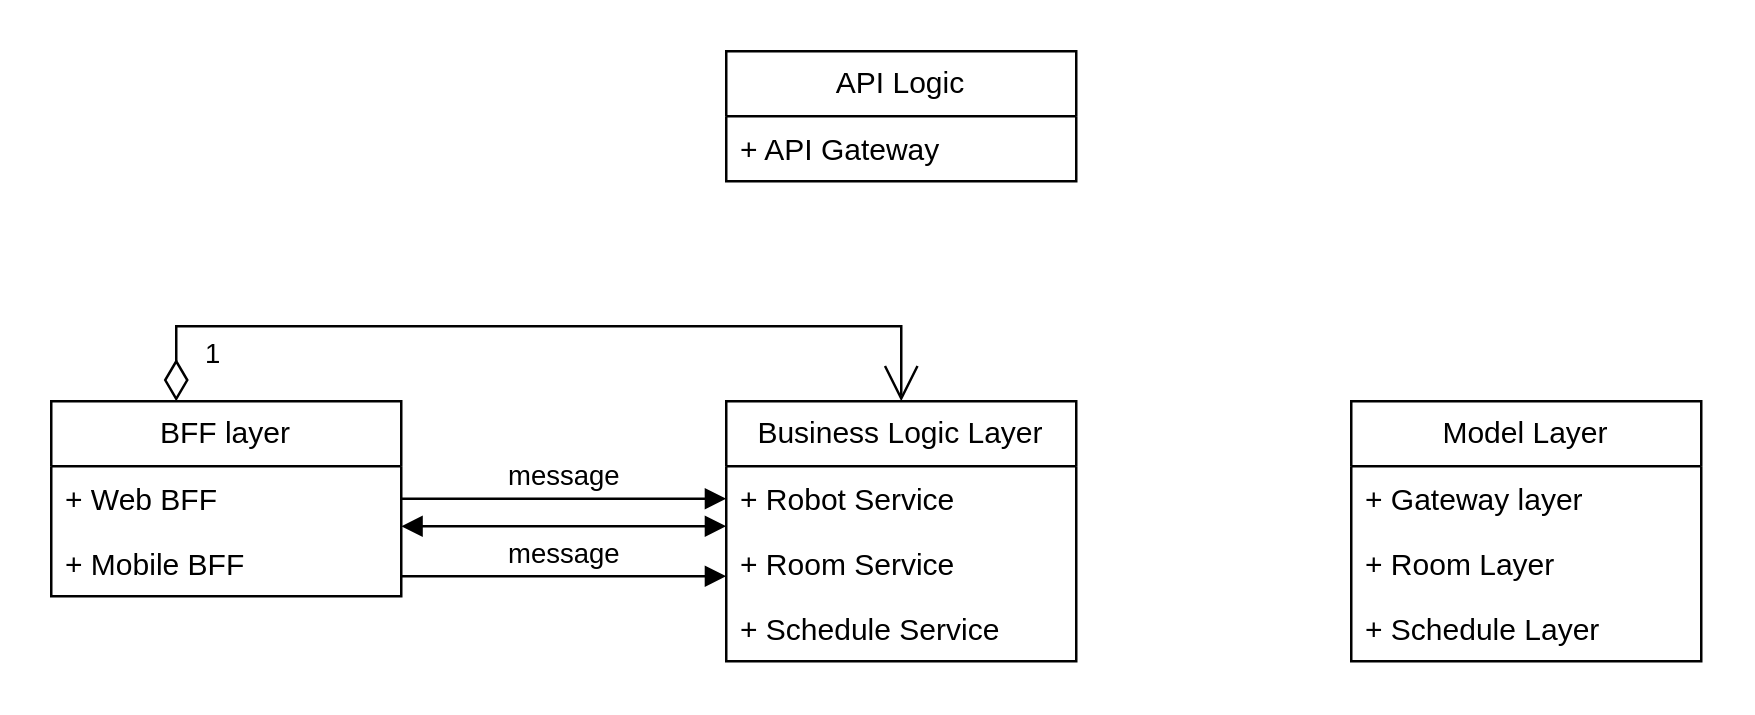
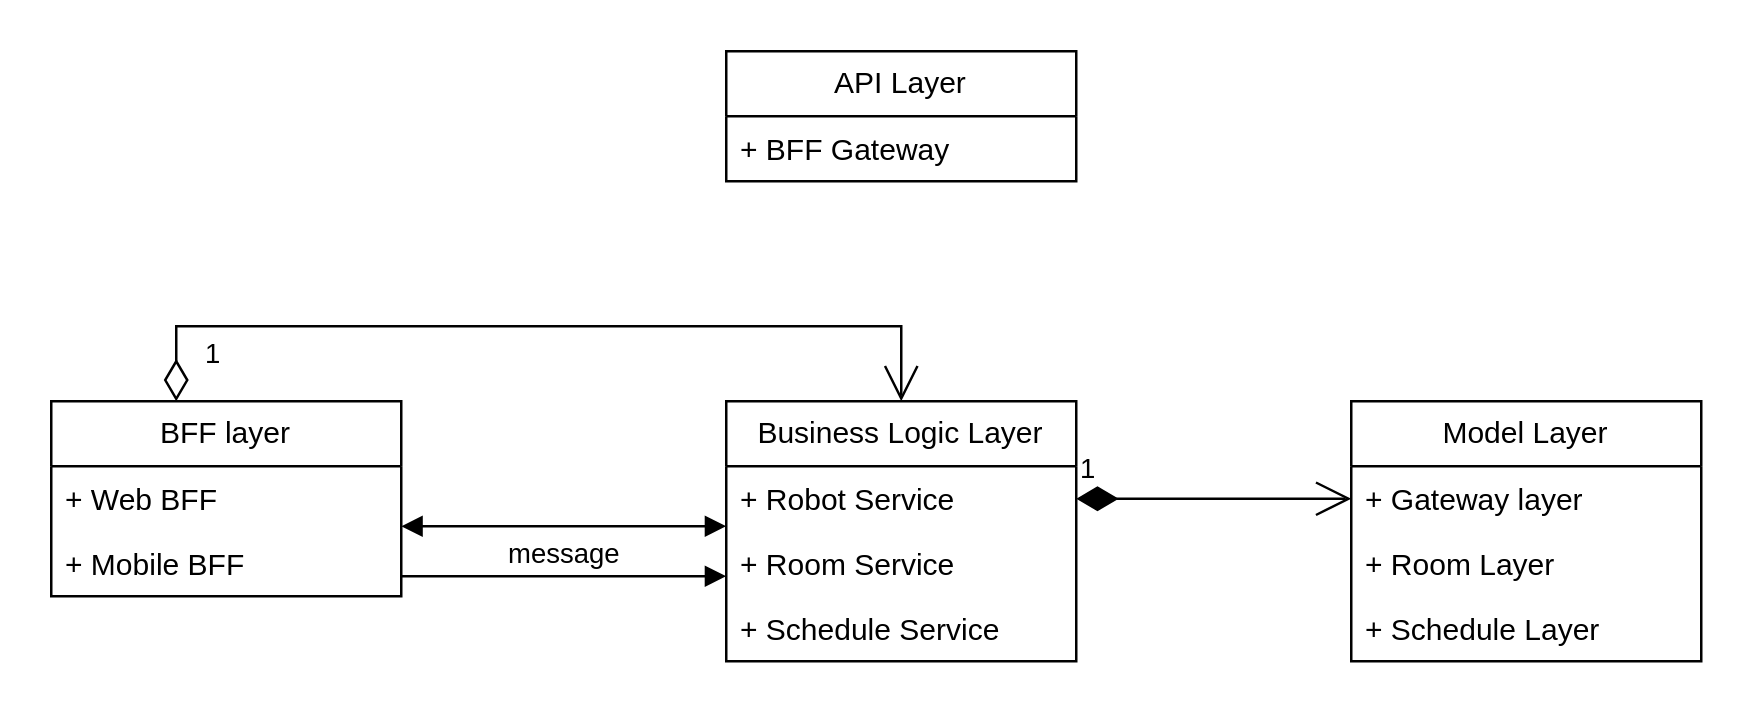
node "API Logic": label "API Logic" -> "API Layer"
node "+ API Gateway": label "+ API Gateway" -> "+ BFF Gateway"
edge "+ Web BFF" -> "+ Robot Service": removed, label "message"
edge "+ Robot Service" -- "+ Gateway layer": added, label "1"
